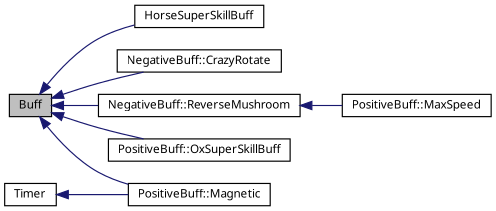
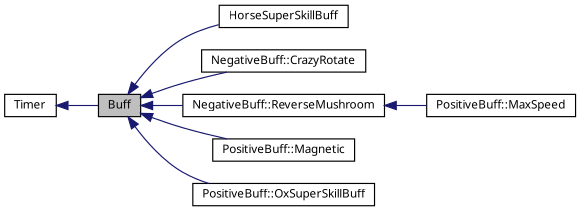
edge "PositiveBuff::Magnetic" -> "Timer": now "Buff" -> "Timer"
